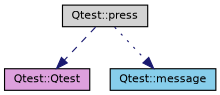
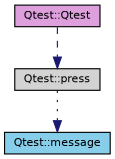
edge "Qtest::press" -> "Qtest::Qtest": reversed
